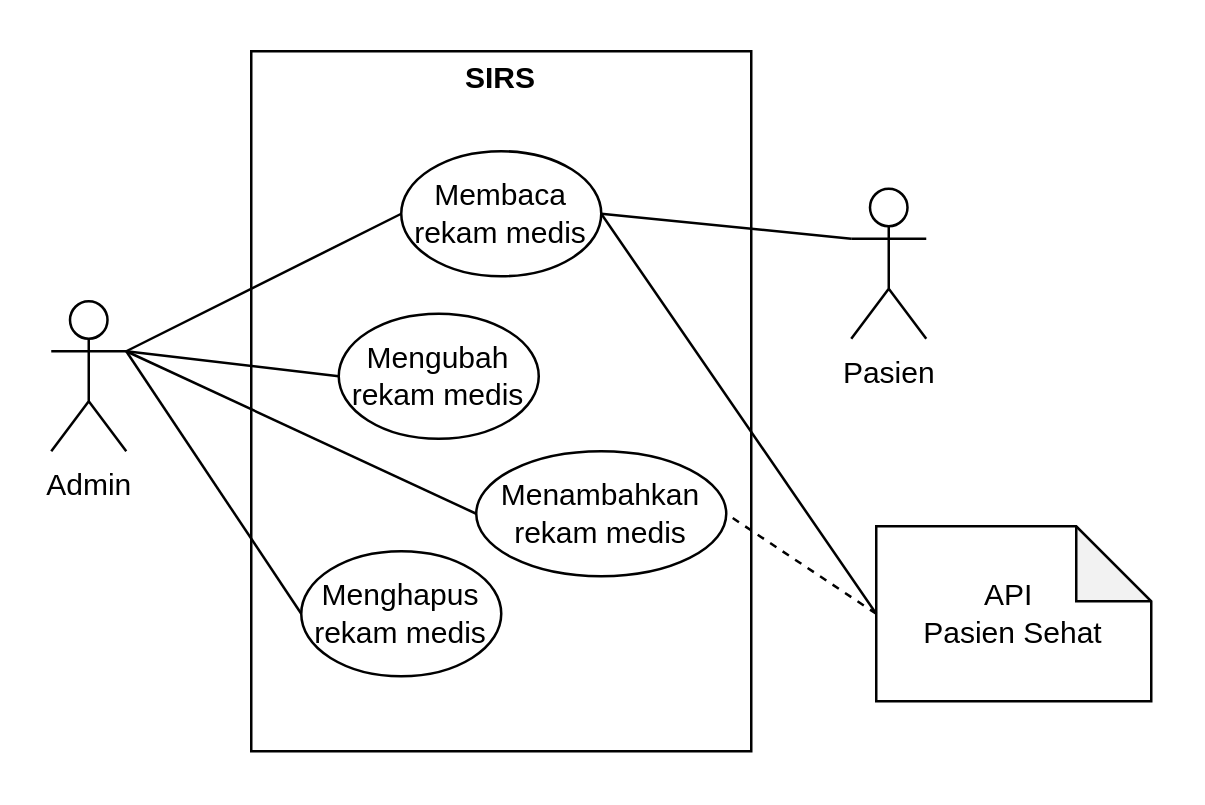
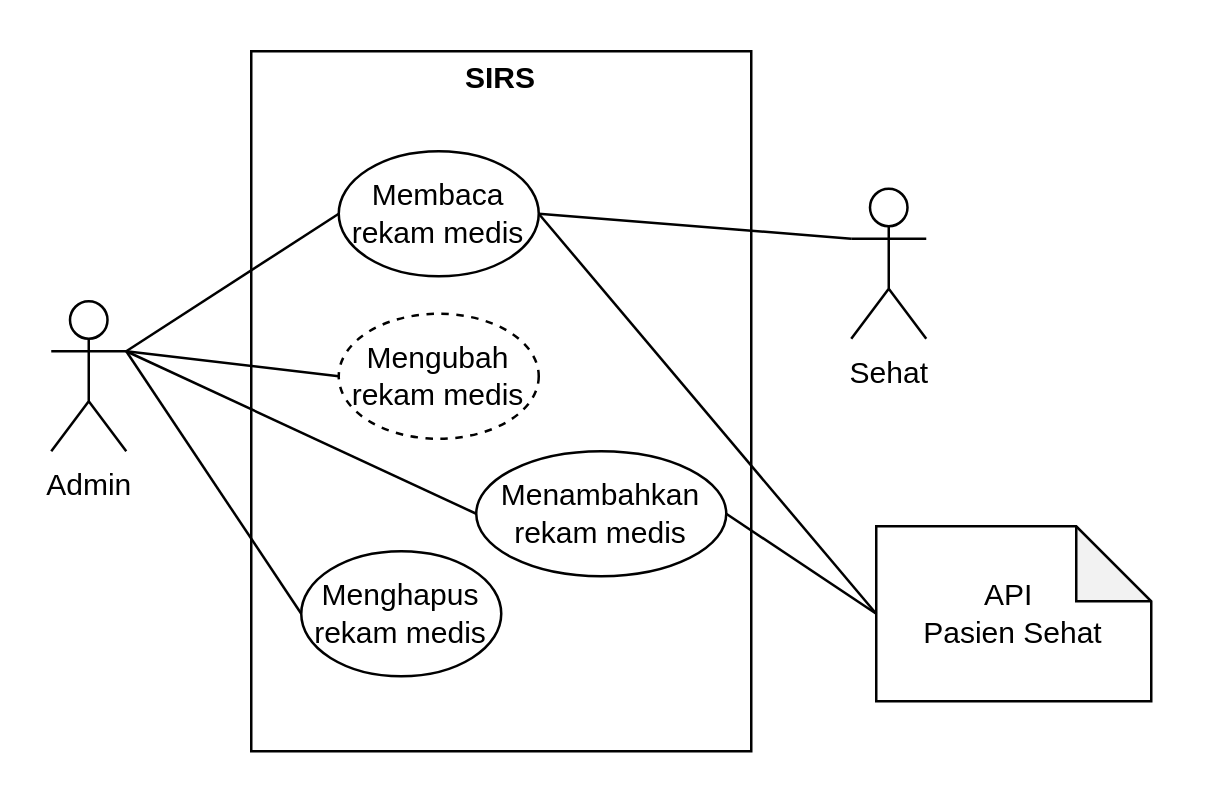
node "Membaca rekam medis": moved (501, 214) -> (439, 214)
node "Pasien": label "Pasien" -> "Sehat"
node "Mengubah rekam medis": style solid -> dashed
edge "Menambahkan rekam medis" -- "API Pasien Sehat": style dashed -> solid
